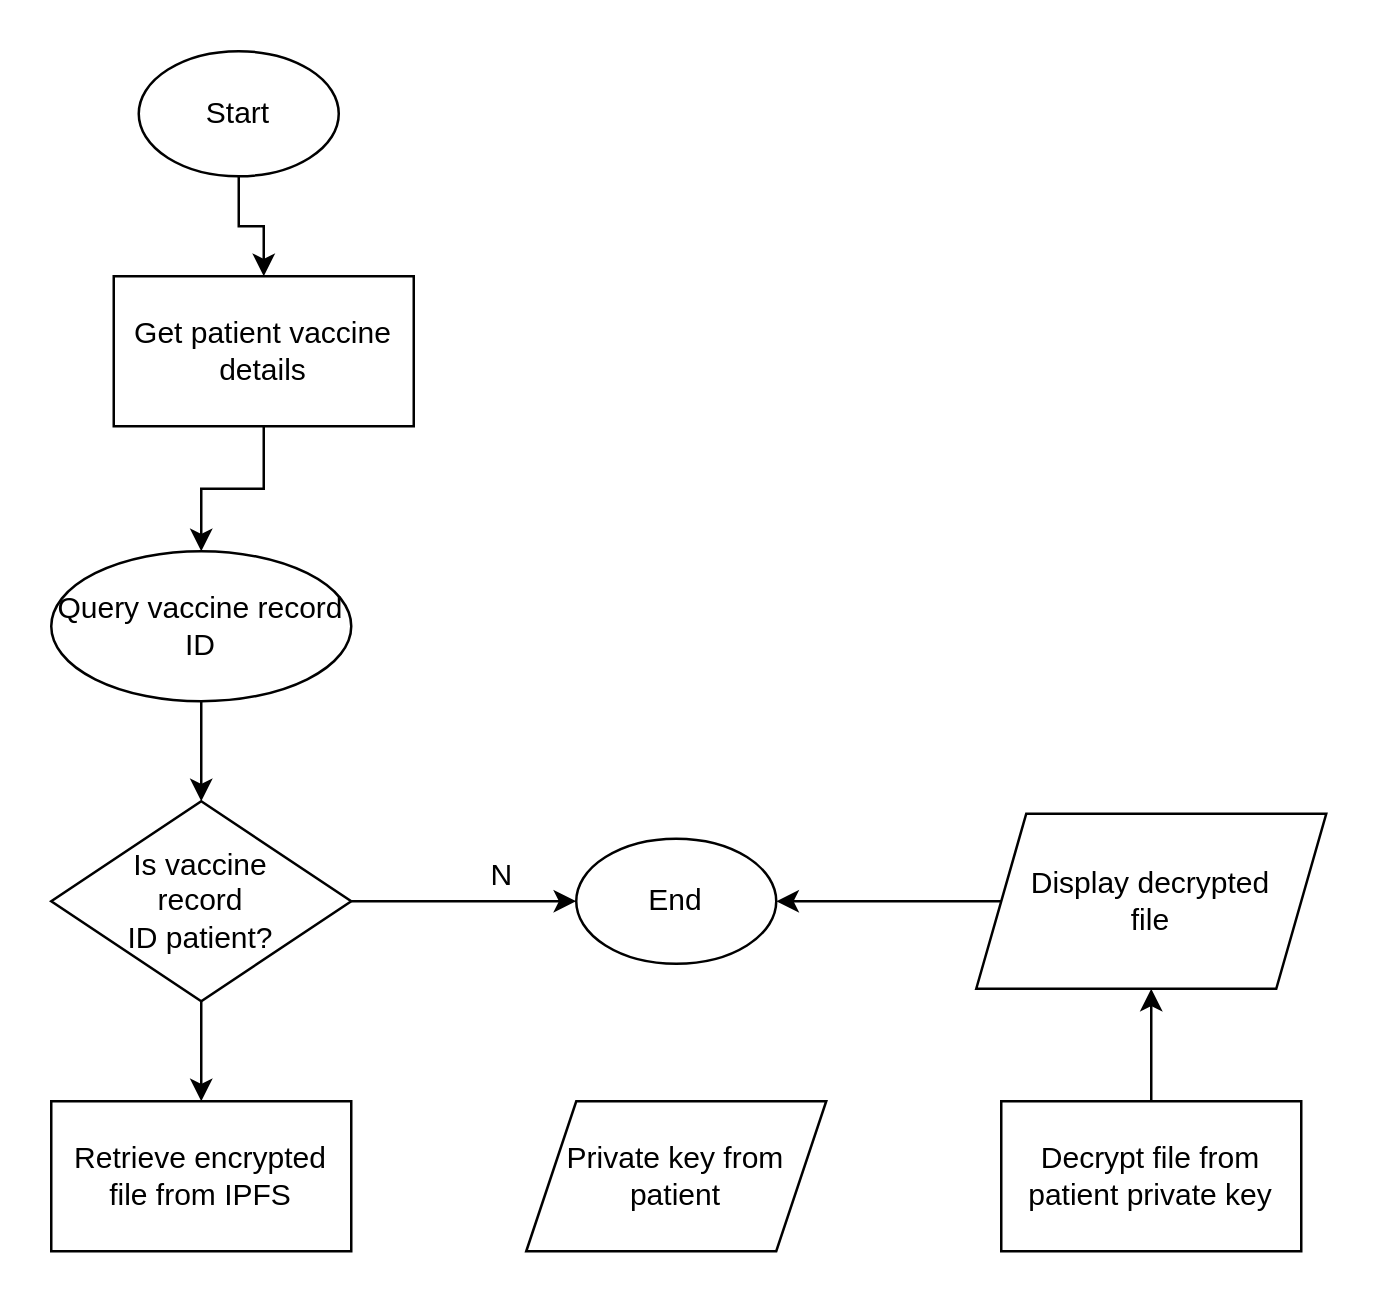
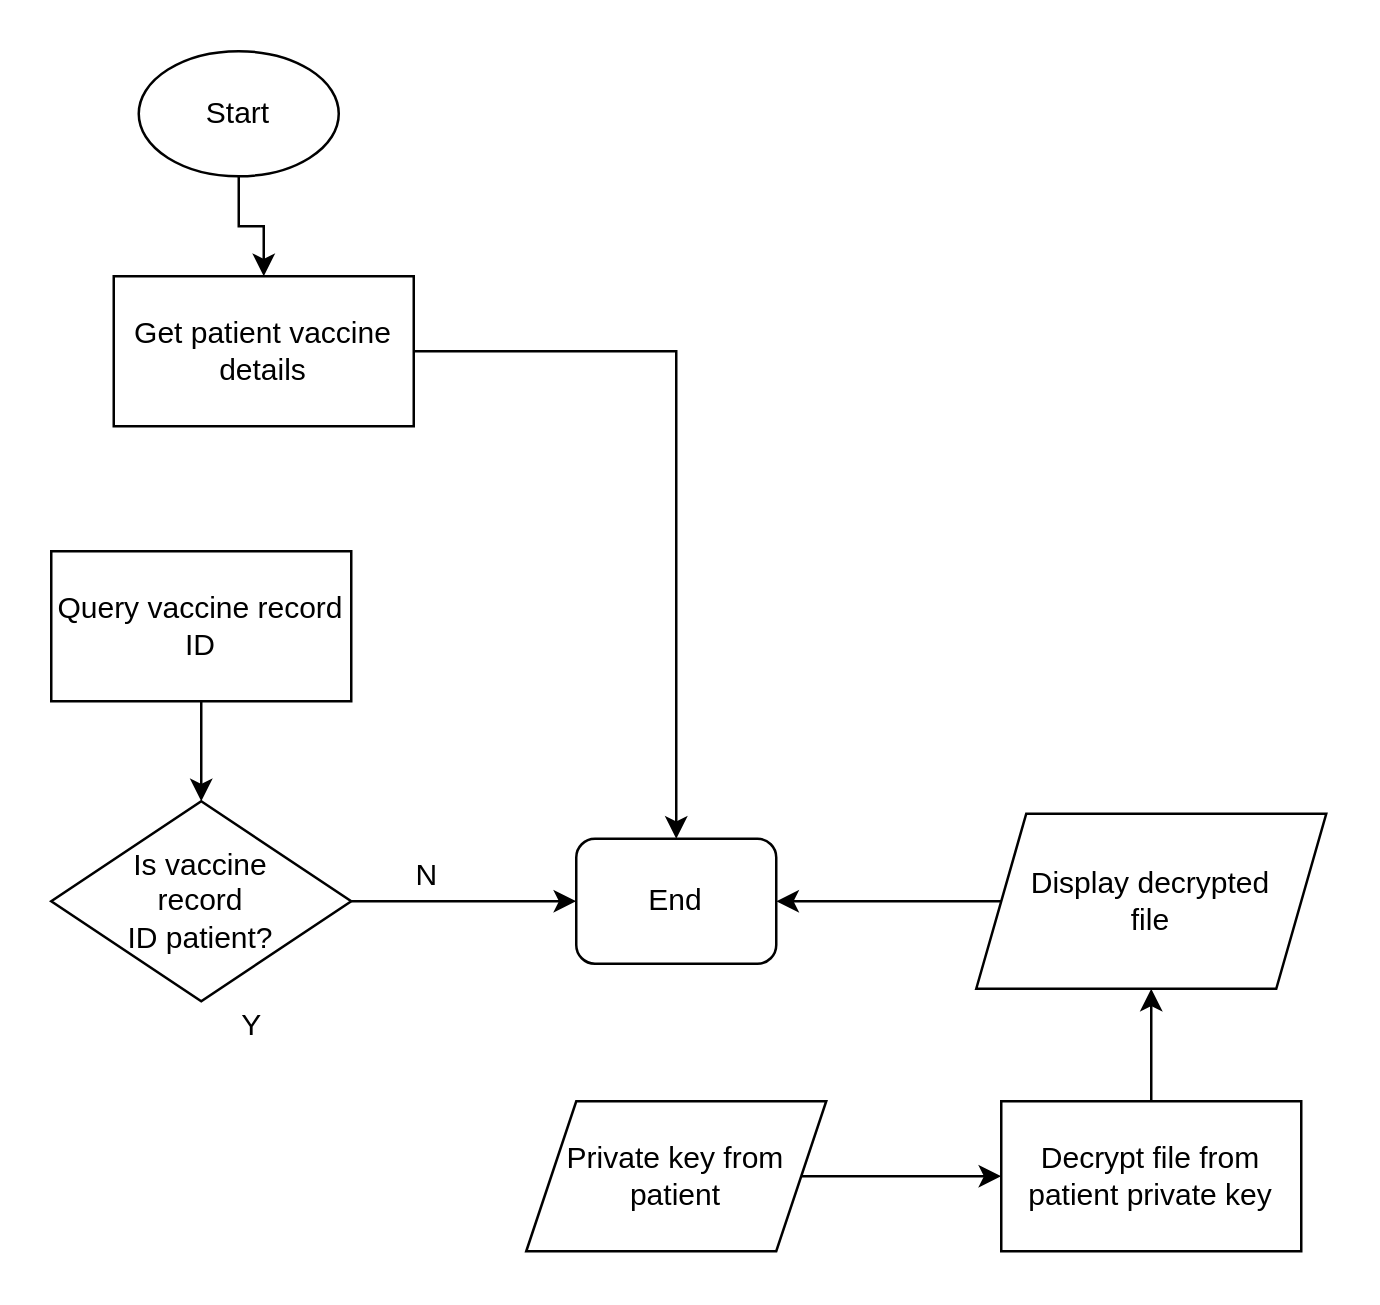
edge "Get patient vaccine details" -> "Query vaccine record ID": now "Get patient vaccine details" -> "End"
node "Query vaccine record ID": shape ellipse -> rectangle
node "N": moved (501, 876) -> (426, 876)
node "End": shape ellipse -> rounded rectangle
node "Y": added
edge "Is vaccine record ID patient?" -> "Retrieve encrypted file from IPFS": removed
node "Retrieve encrypted file from IPFS": removed
edge "Private key from patient" -> "Decrypt file from patient private key": added
